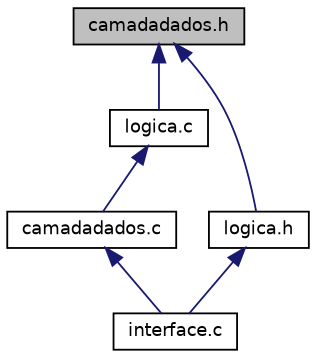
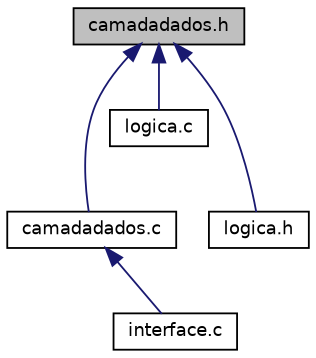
edge "camadadados.c" -> "logica.c": now "camadadados.c" -> "camadadados.h"
edge "interface.c" -> "logica.h": removed
